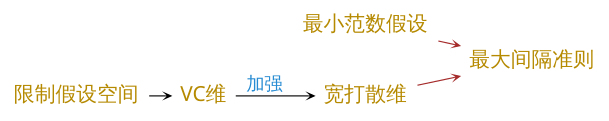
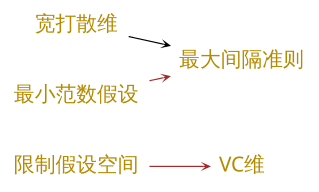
edge "宽打散维" -> "最大间隔准则": color brown -> black
edge "限制假设空间" -> "VC维": color black -> brown
edge "VC维" -> "宽打散维": removed, label "加强"
